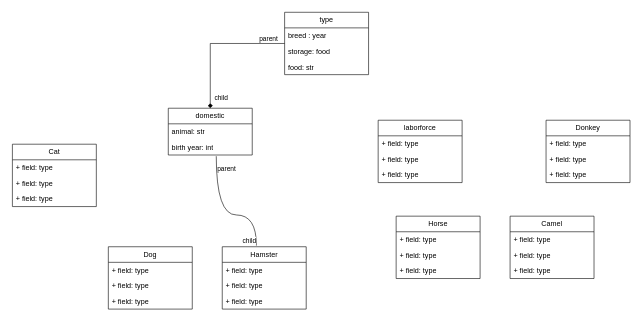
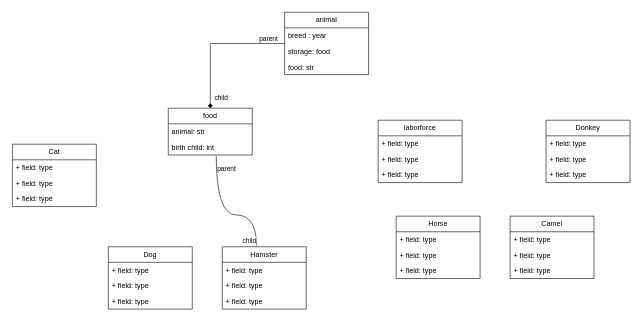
node "type": label "type" -> "animal"
node "domestic": label "domestic" -> "food"
node "birth year: int": label "birth year: int" -> "birth child: int"
